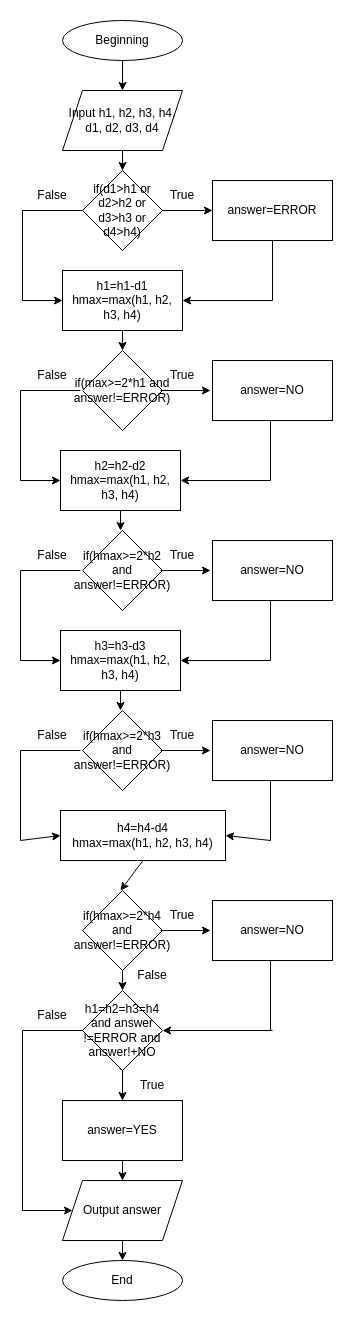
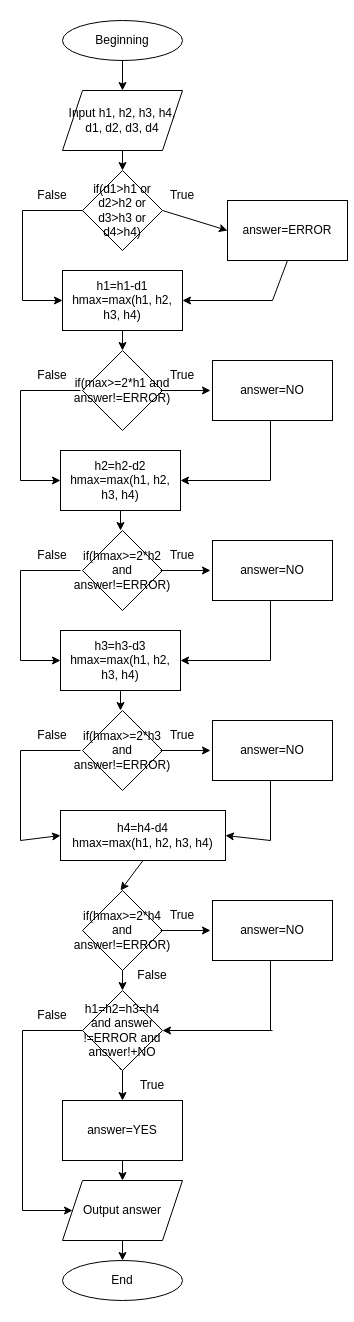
node "answer=ERROR": moved (273, 211) -> (288, 231)
